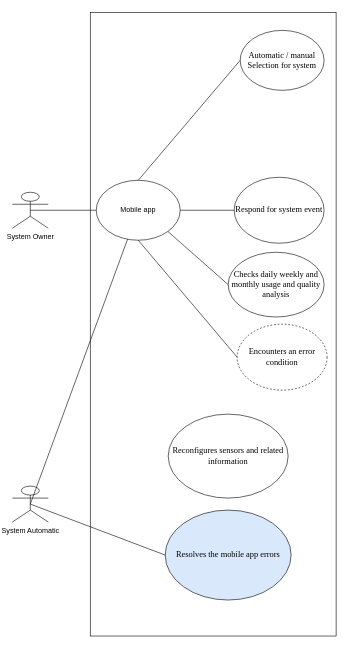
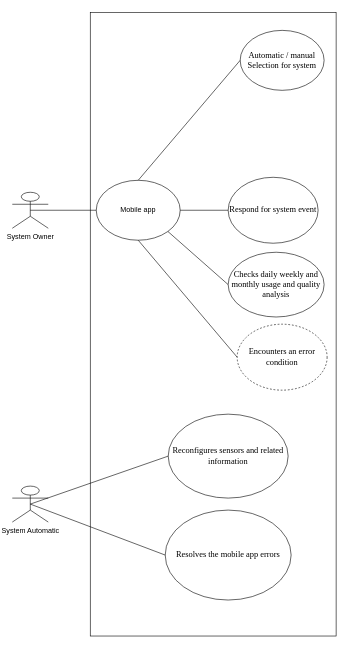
node "Respond for system event": moved (279, 210) -> (273, 210)
edge "Mobile app" -- "System Automatic": now "Reconfigures sensors and related information" -- "System Automatic"
node "Resolves the mobile app errors": fillcolor #dae8fc -> #ffffff
